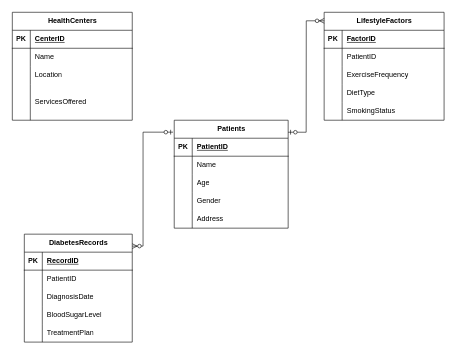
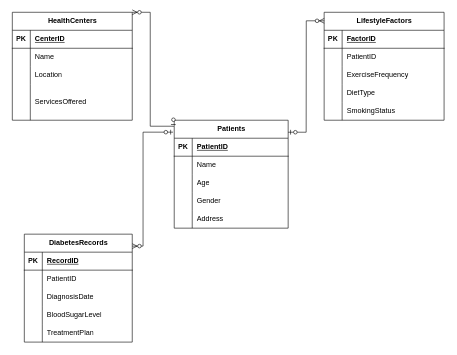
edge "HealthCenters" -- "Patients": added
